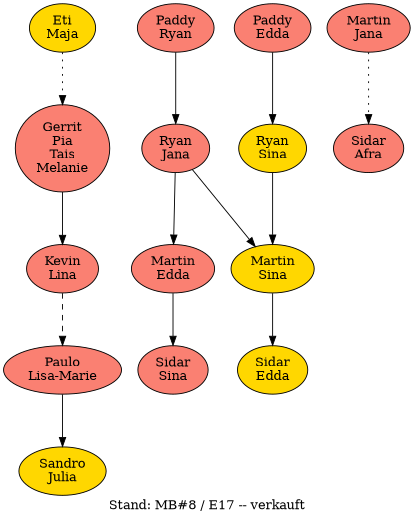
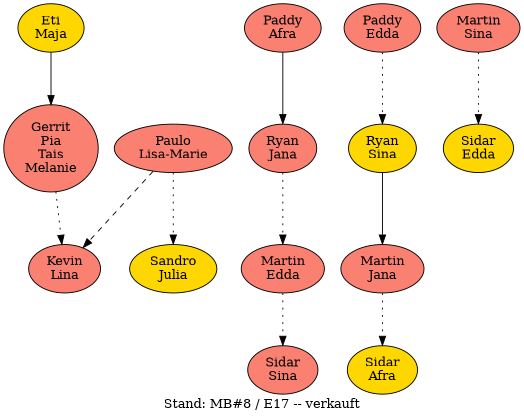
node "Paddy Ryan": label "Paddy Ryan" -> "Paddy Afra"
edge "Eti Maja" -> "Gerrit Pia Tais Melanie": style dotted -> solid
edge "Paddy Edda" -> "Ryan Sina": style solid -> dotted
node "Sidar Afra": fillcolor salmon -> gold
edge "Ryan Jana" -> "Martin Edda": style solid -> dotted
edge "Ryan Jana" -> "Martin Sina": removed
edge "Ryan Sina" -> "Martin Sina": now "Ryan Sina" -> "Martin Jana"
edge "Gerrit Pia Tais Melanie" -> "Kevin Lina": style solid -> dotted
node "Martin Sina": fillcolor gold -> salmon
edge "Kevin Lina" -> "Paulo Lisa-Marie": reversed
edge "Martin Edda" -> "Sidar Sina": style solid -> dotted
edge "Martin Sina" -> "Sidar Edda": style solid -> dotted
edge "Paulo Lisa-Marie" -> "Sandro Julia": style solid -> dotted
